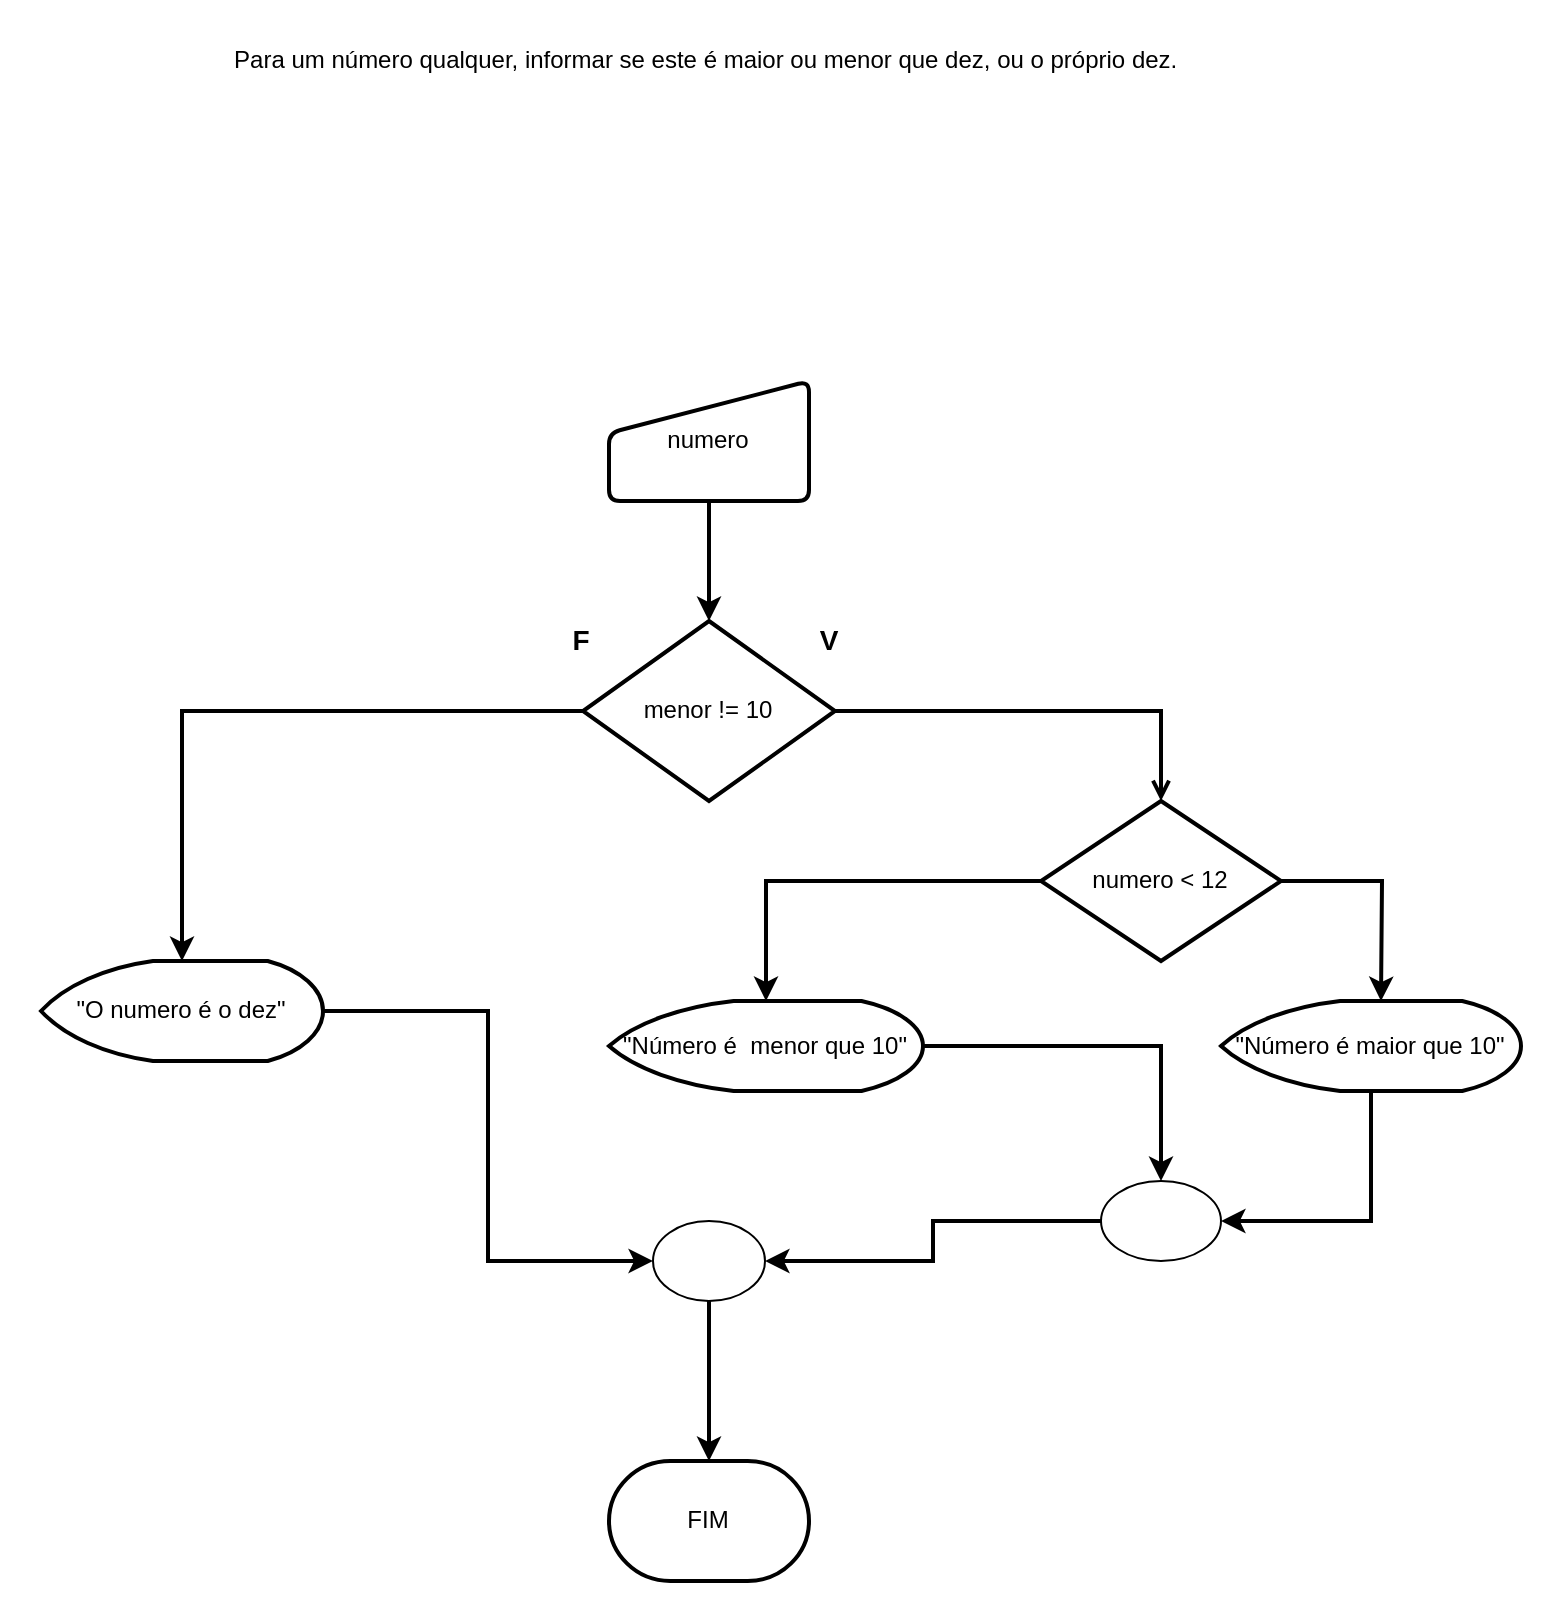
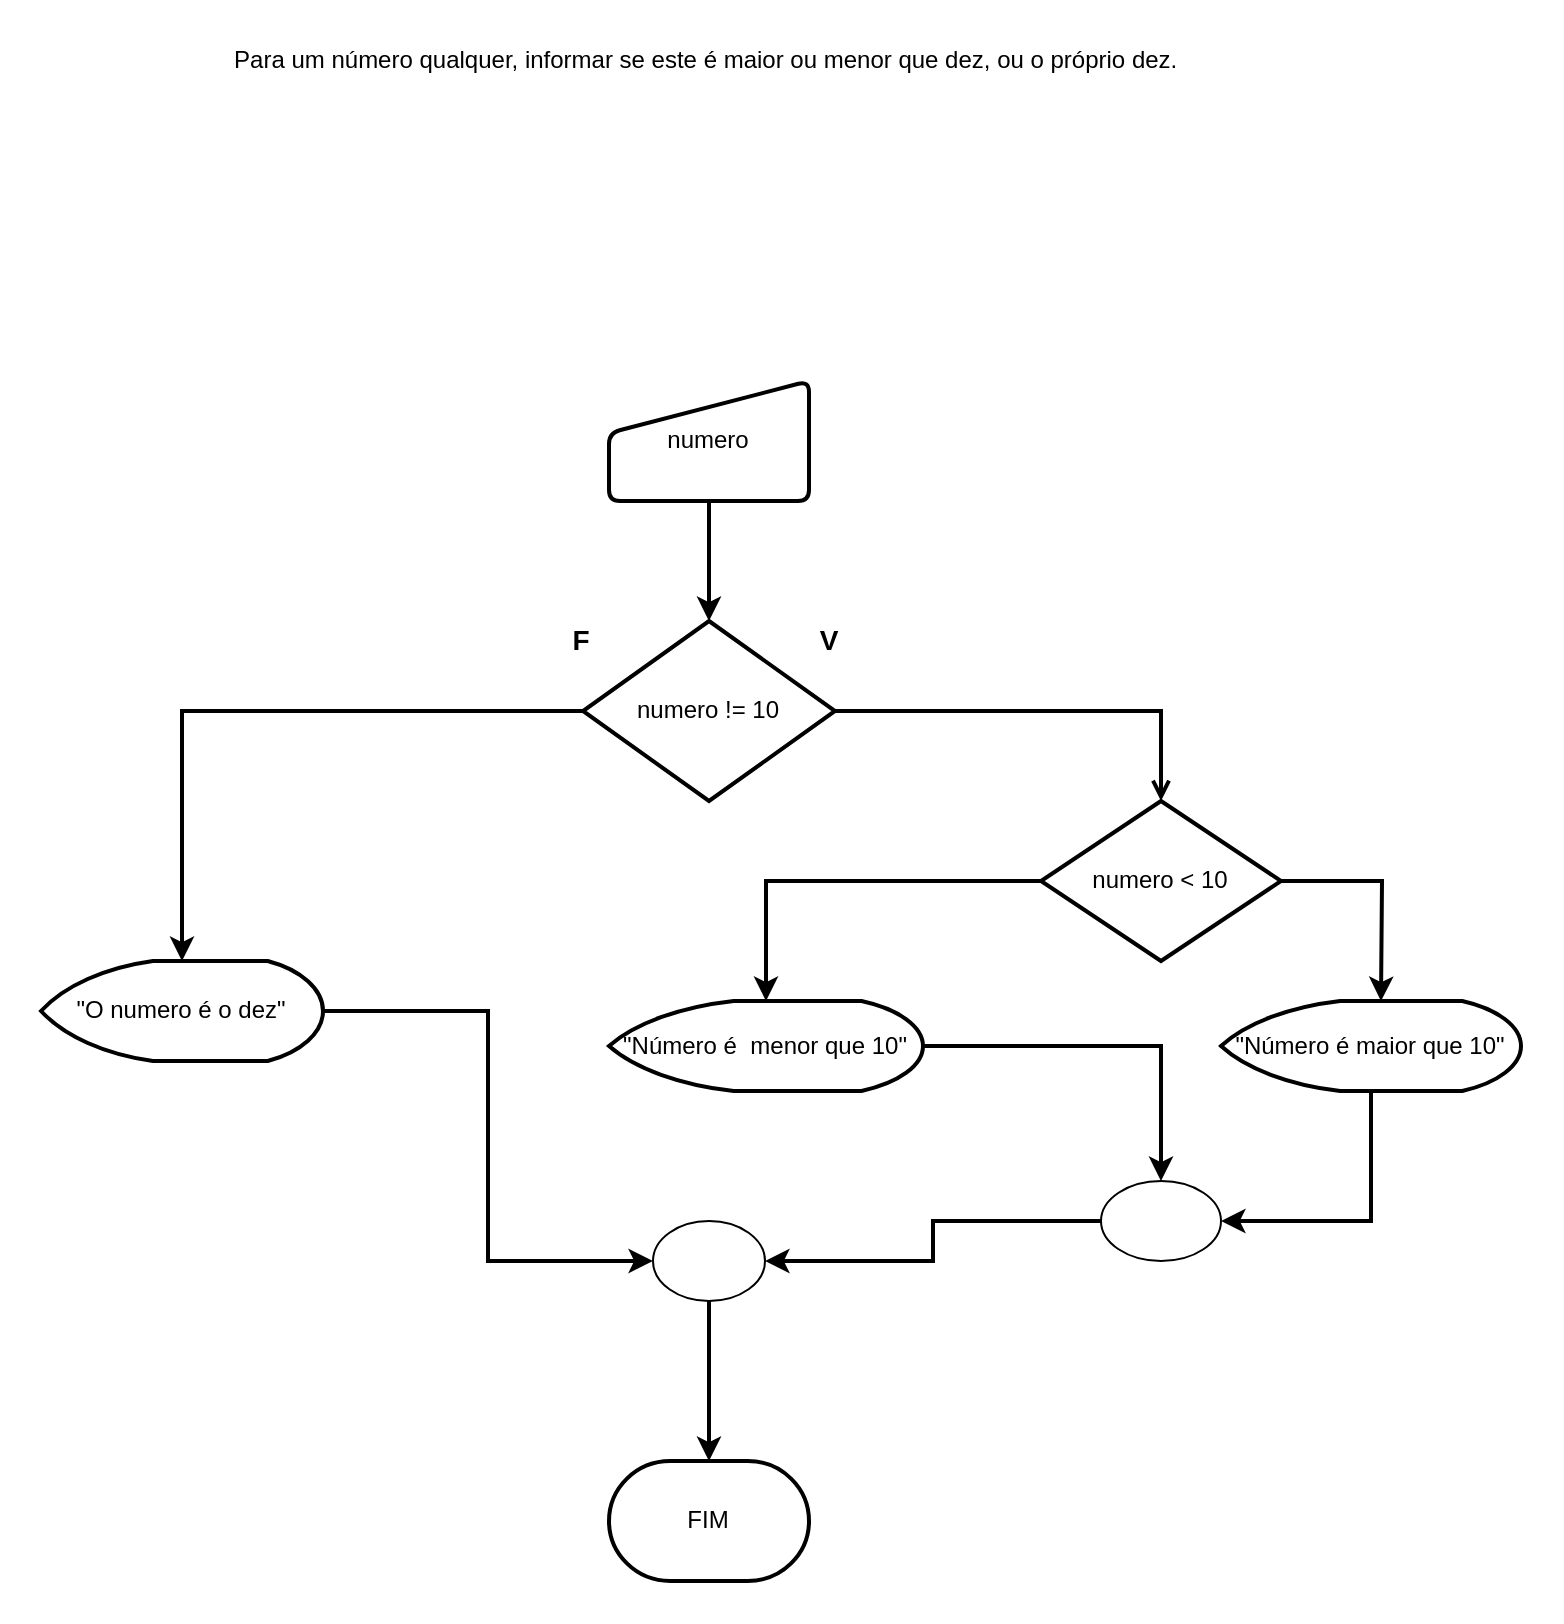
node "menor != 10": label "menor != 10" -> "numero != 10"
node "numero < 12": label "numero < 12" -> "numero < 10"
